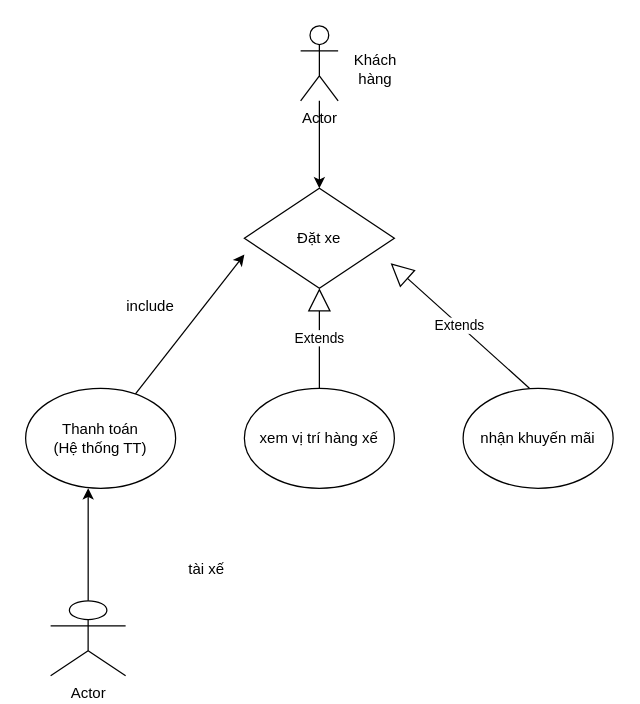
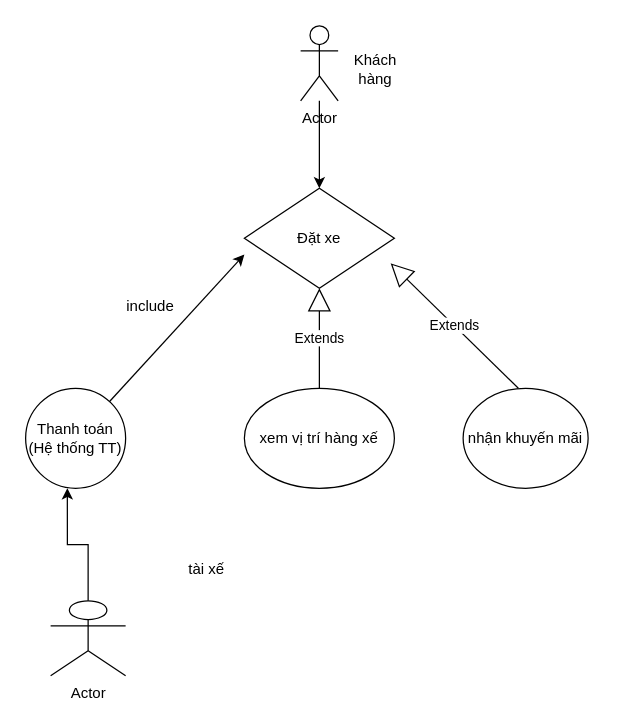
node "Thanh toán (Hệ thống TT)": size 150x100 -> 100x100
node "nhận khuyến mãi": size 150x100 -> 125x100
